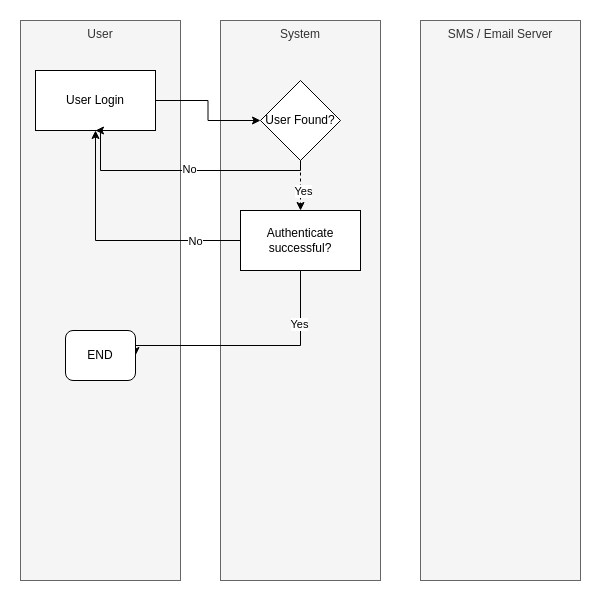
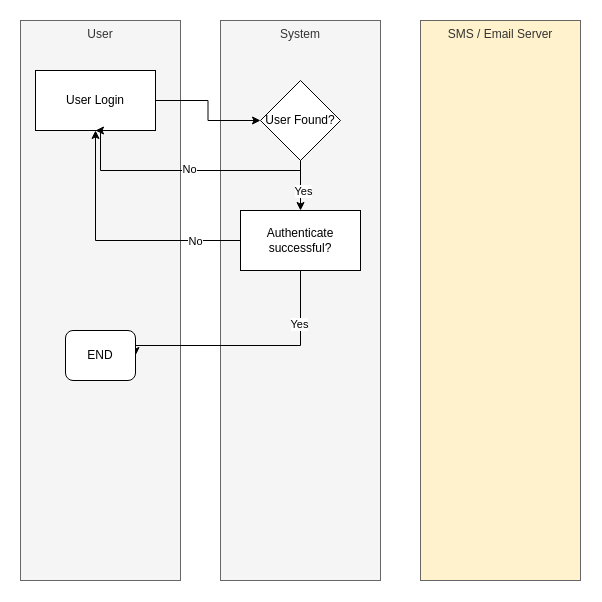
edge "User Found?" -> "Authenticate successful?": style dashed -> solid
node "SMS / Email Server": fillcolor #f5f5f5 -> #fff2cc
